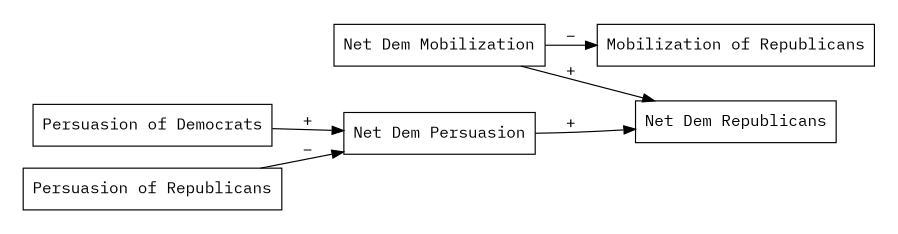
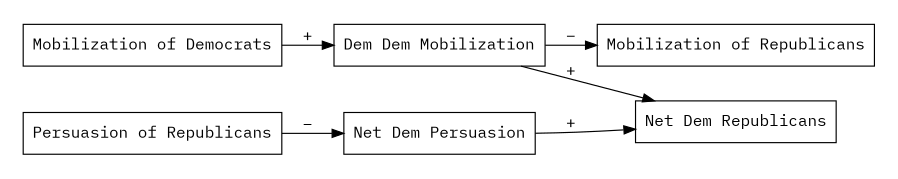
node "Mobilization of Democrats": added
node "Net Dem Mobilization": label "Net Dem Mobilization" -> "Dem Dem Mobilization"
node "Persuasion of Democrats": removed
